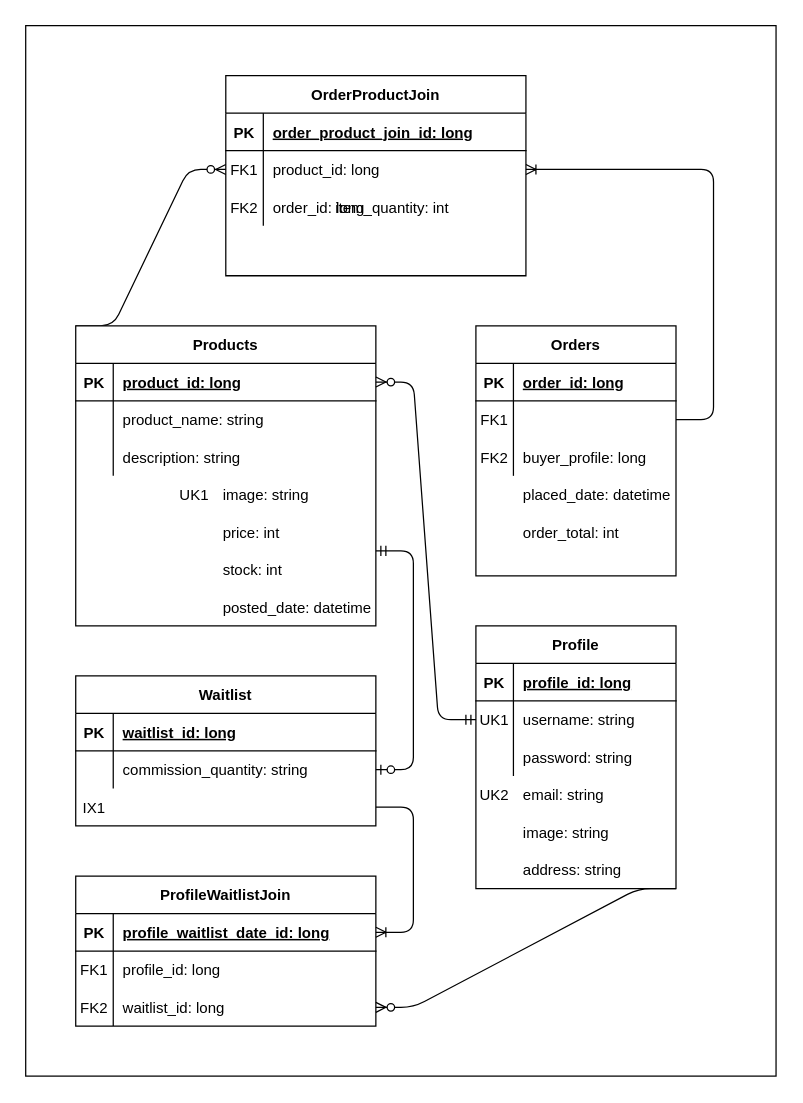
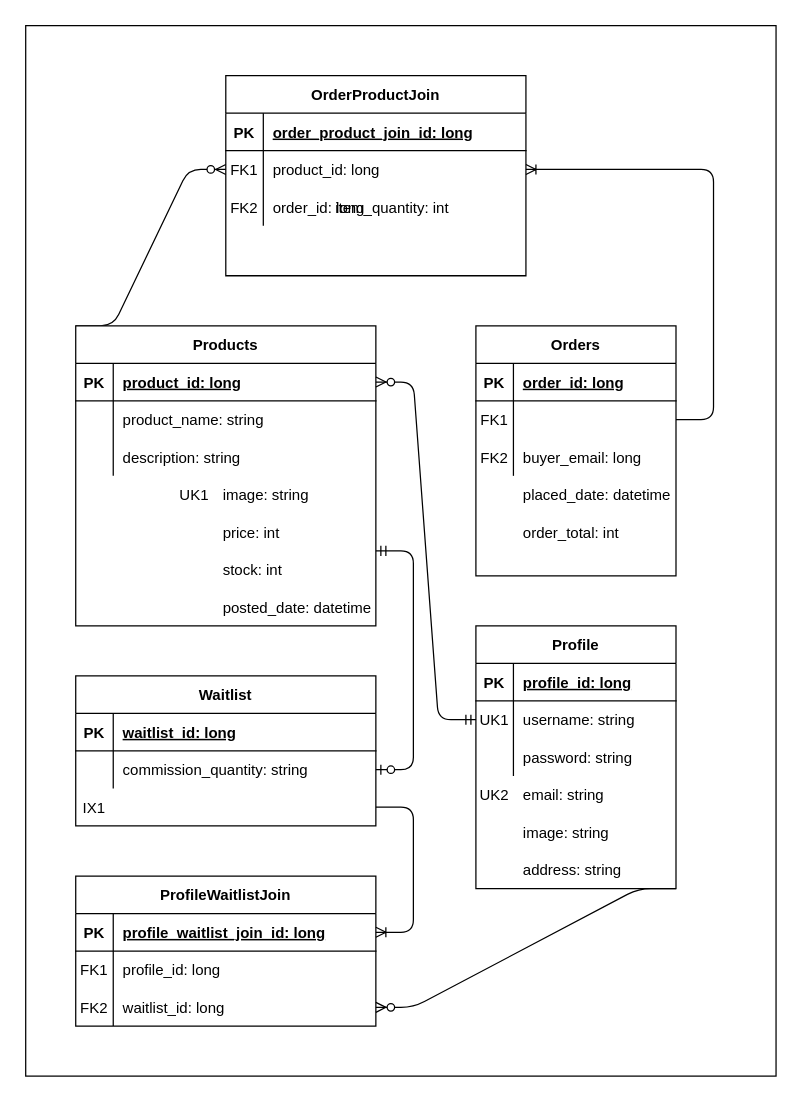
node "buyer_profile: long": label "buyer_profile: long" -> "buyer_email: long"
node "profile_waitlist_date_id: long": label "profile_waitlist_date_id: long" -> "profile_waitlist_join_id: long"
